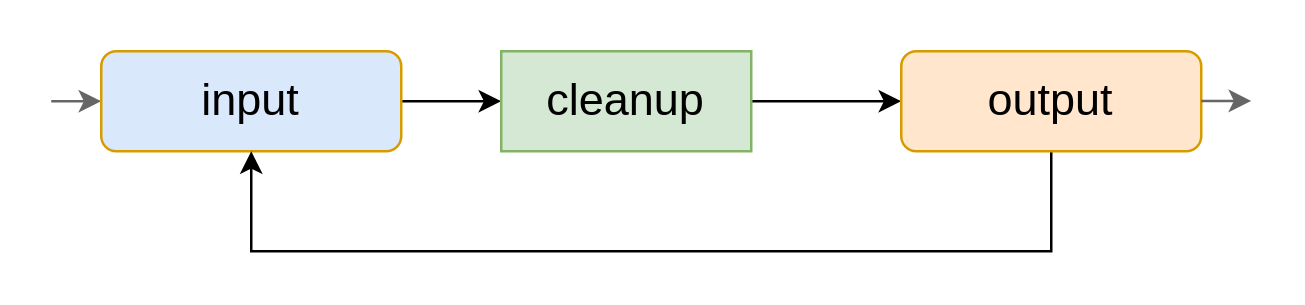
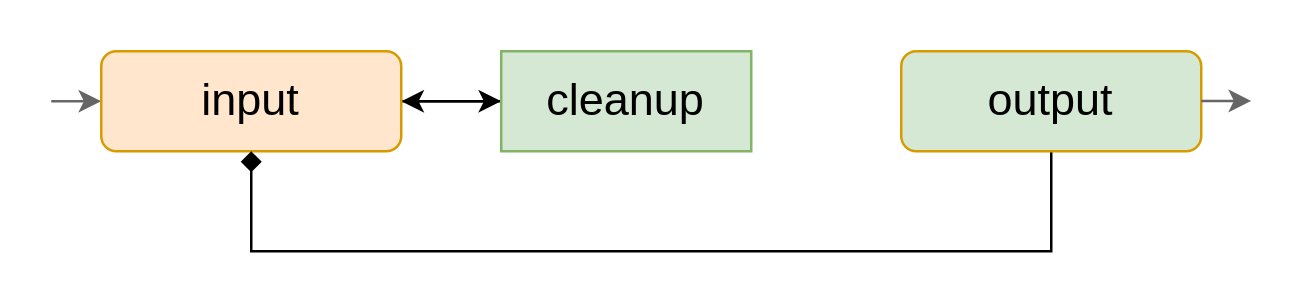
node "input": fillcolor #dae8fc -> #ffe6cc
edge "cleanup" -> "output": now "cleanup" -> "input"
node "output": fillcolor #ffe6cc -> #d5e8d4
edge "output" -> "input": arrowhead classic -> diamond
